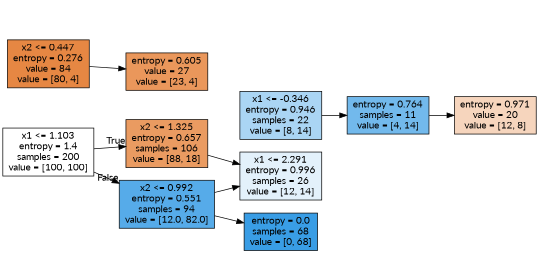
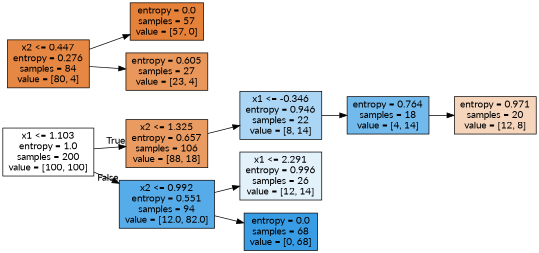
node "entropy = 0.0 samples = 57 value = [57, 0]": added
node "x2 <= 0.447 entropy = 0.276 value = 84 value = [80, 4]": label "x2 <= 0.447 entropy = 0.276 value = 84 value = [80, 4]" -> "x2 <= 0.447 entropy = 0.276 samples = 84 value = [80, 4]"
node "entropy = 0.605 value = 27 value = [23, 4]": label "entropy = 0.605 value = 27 value = [23, 4]" -> "entropy = 0.605 samples = 27 value = [23, 4]"
node "entropy = 0.764 samples = 11 value = [4, 14]": label "entropy = 0.764 samples = 11 value = [4, 14]" -> "entropy = 0.764 samples = 18 value = [4, 14]"
node "entropy = 0.971 value = 20 value = [12, 8]": label "entropy = 0.971 value = 20 value = [12, 8]" -> "entropy = 0.971 samples = 20 value = [12, 8]"
node "x1 <= 1.103 entropy = 1.4 samples = 200 value = [100, 100]": label "x1 <= 1.103 entropy = 1.4 samples = 200 value = [100, 100]" -> "x1 <= 1.103 entropy = 1.0 samples = 200 value = [100, 100]"
edge "x2 <= 1.325 entropy = 0.657 samples = 106 value = [88, 18]" -> "x1 <= 2.291 entropy = 0.996 samples = 26 value = [12, 14]": now "x2 <= 1.325 entropy = 0.657 samples = 106 value = [88, 18]" -> "x1 <= -0.346 entropy = 0.946 samples = 22 value = [8, 14]"
